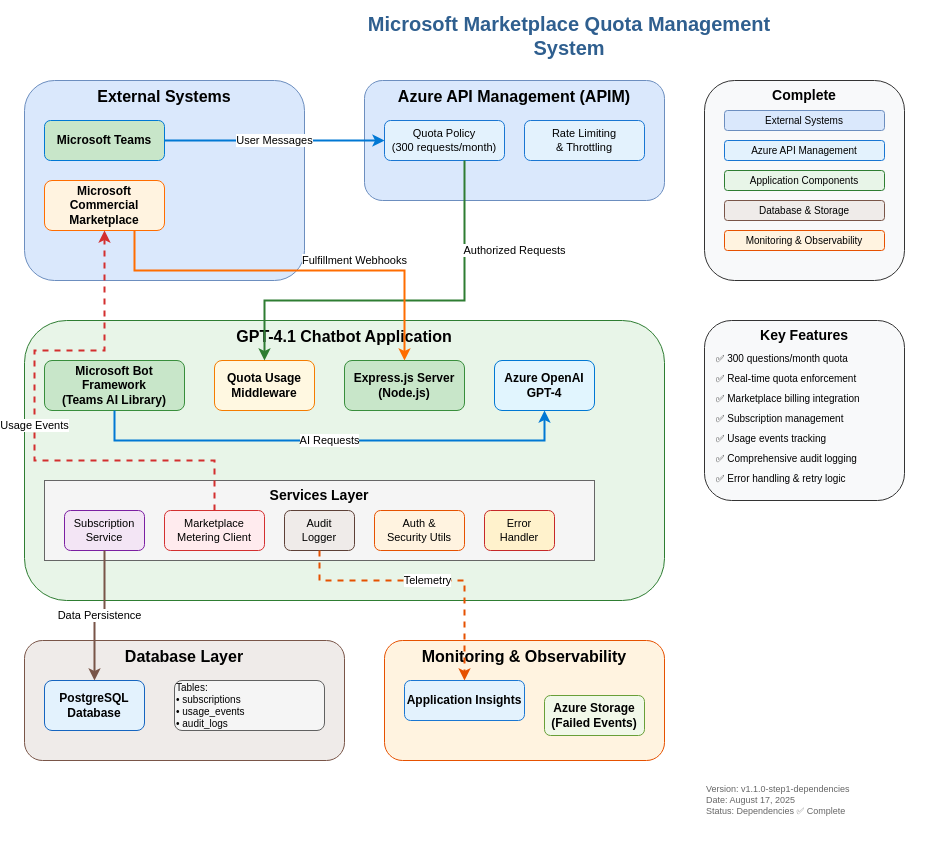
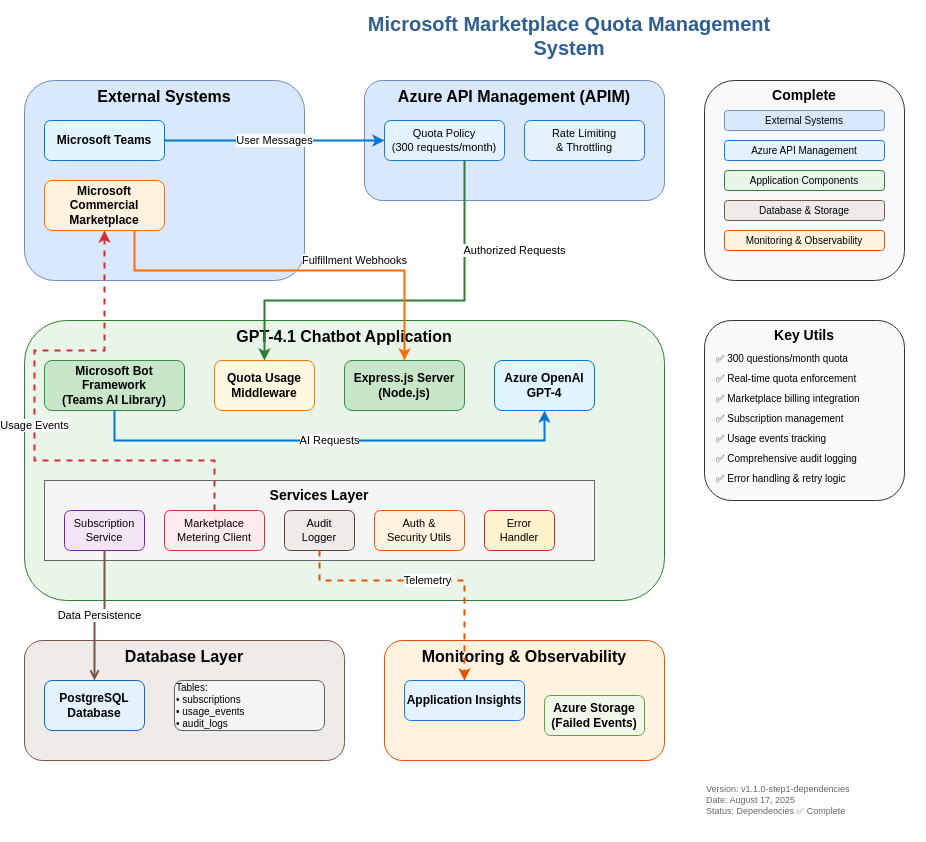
node "Microsoft Teams": fillcolor #c8e6c9 -> #e1f5fe
node "Key Features": label "Key Features" -> "Key Utils"
edge "Subscription Service" -> "PostgreSQL Database": arrowhead classic -> open
